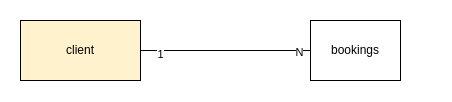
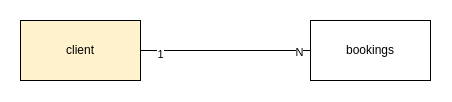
node "bookings": size 90x60 -> 120x60
